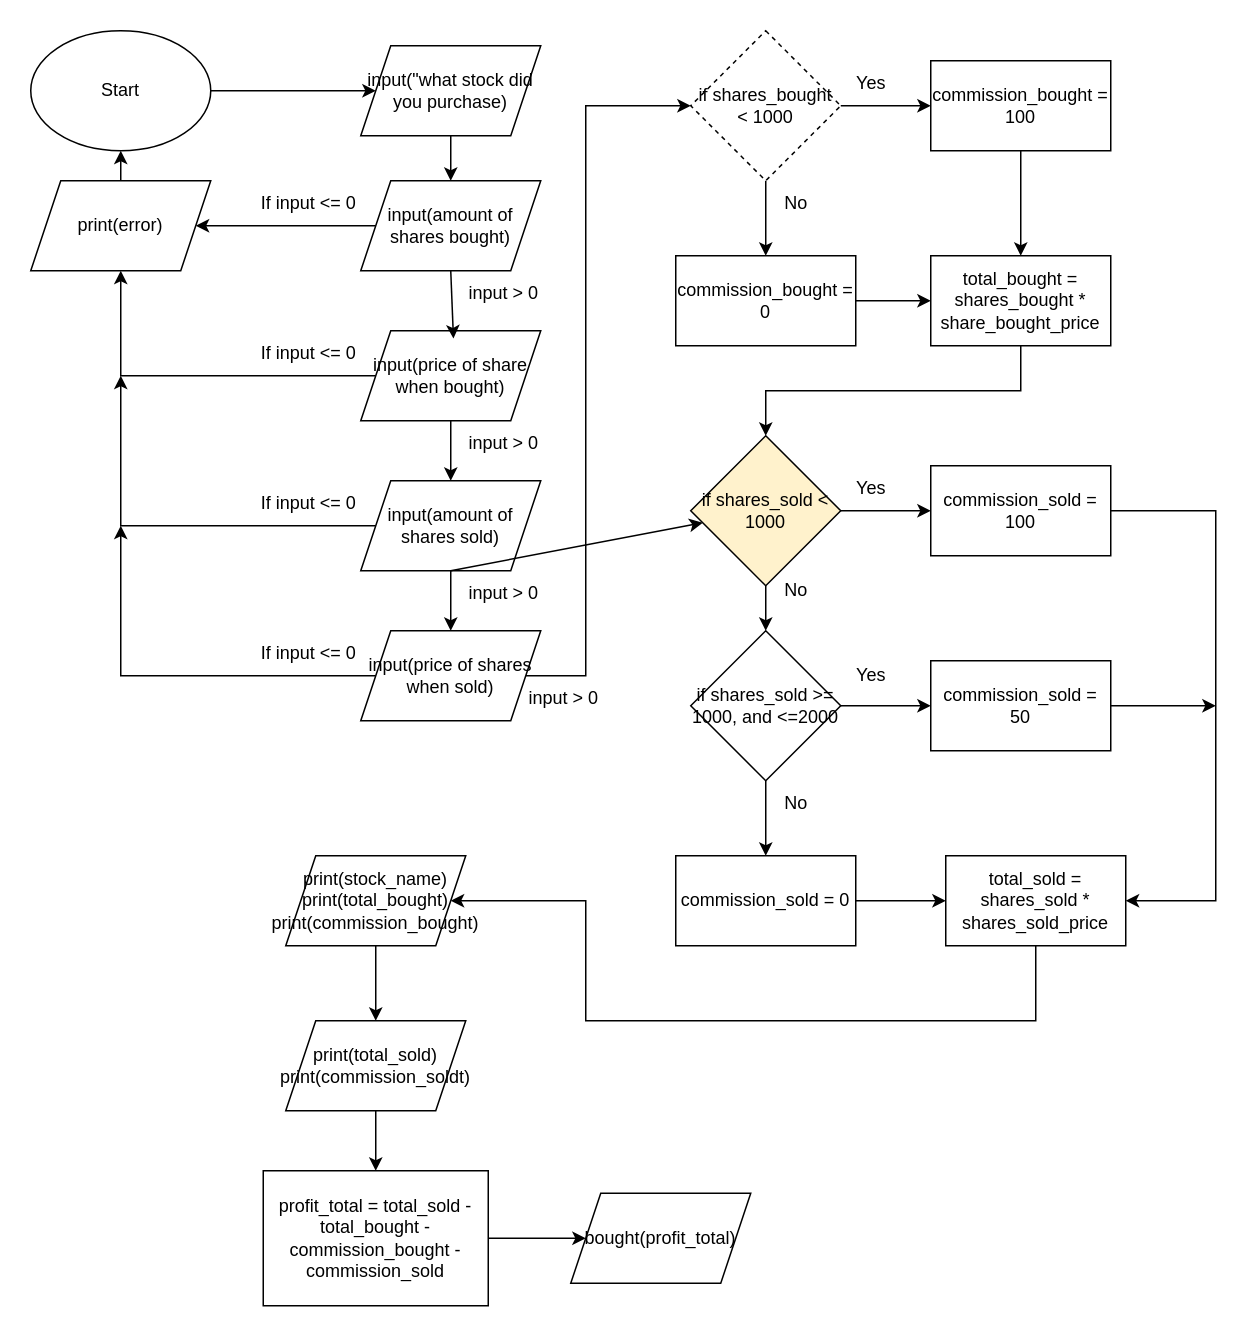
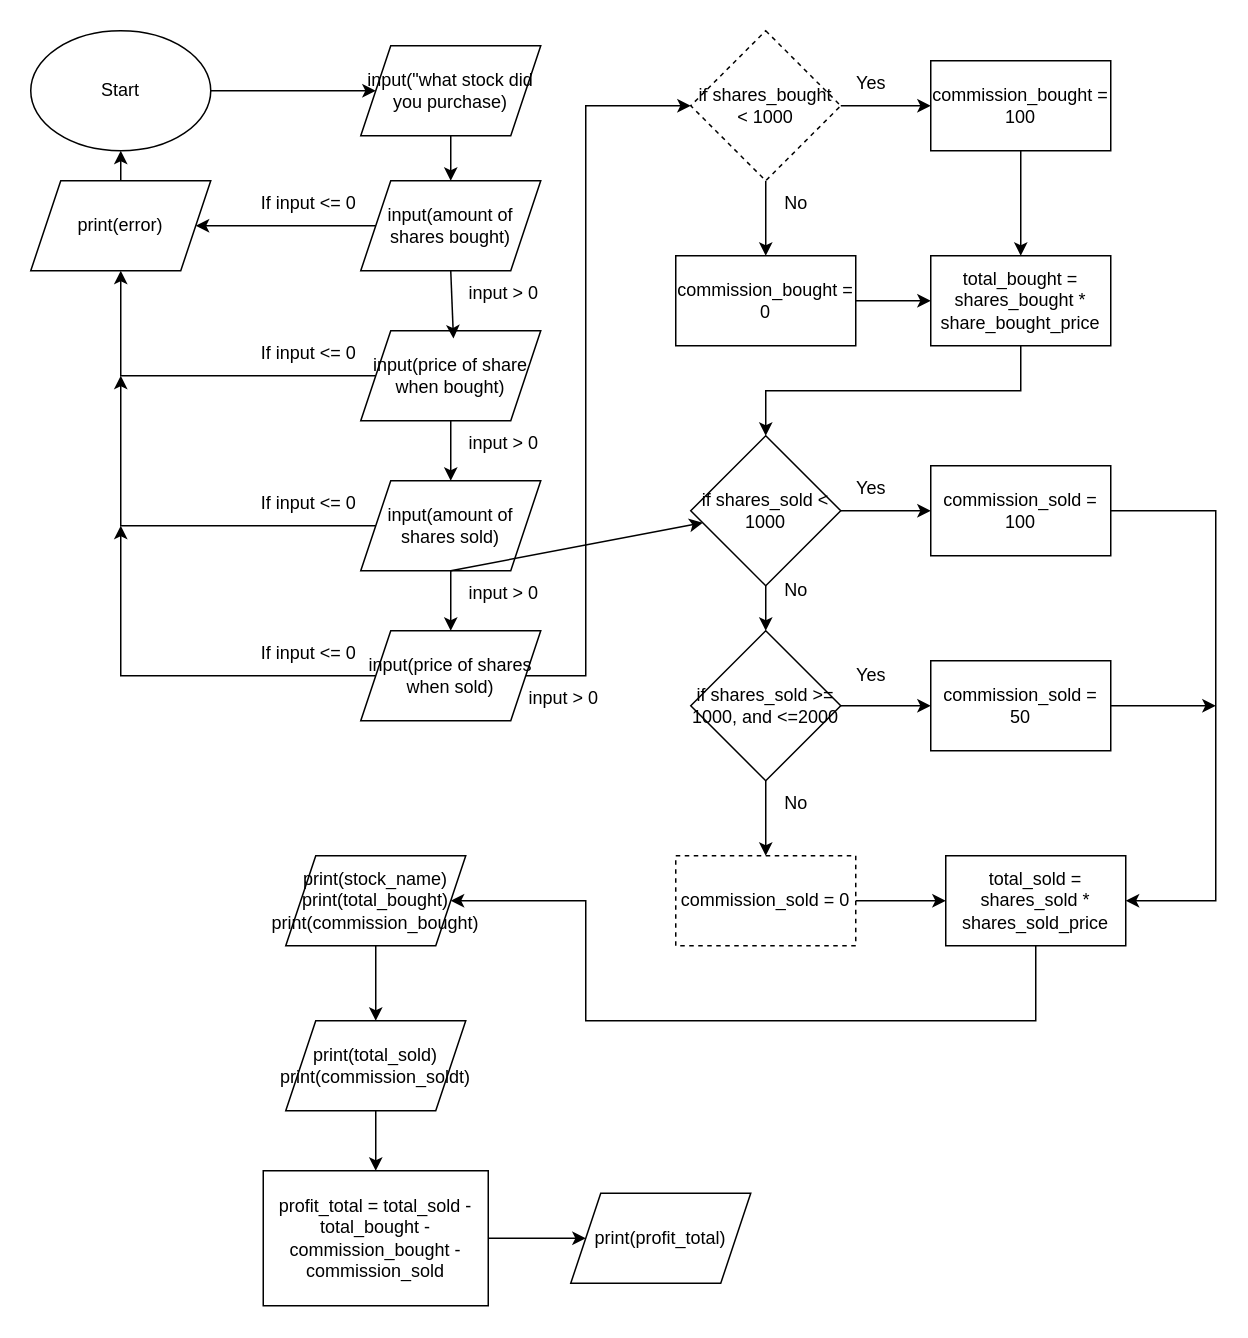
node "if shares_sold < 1000": fillcolor #fff2cc -> #ffffff
node "commission_sold = 0": style solid -> dashed
node "bought(profit_total)": label "bought(profit_total)" -> "print(profit_total)"
